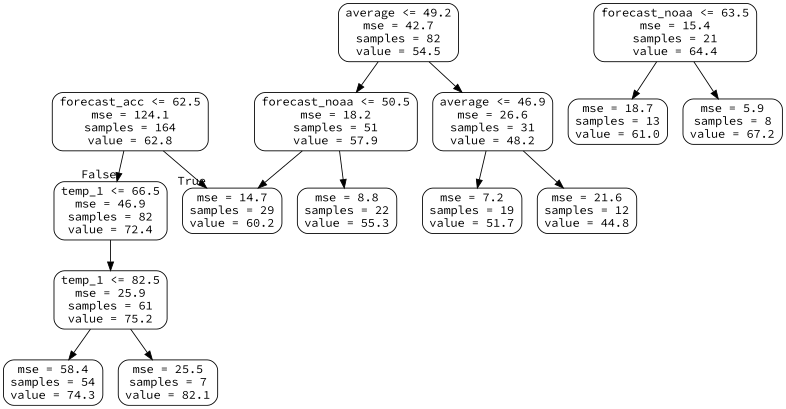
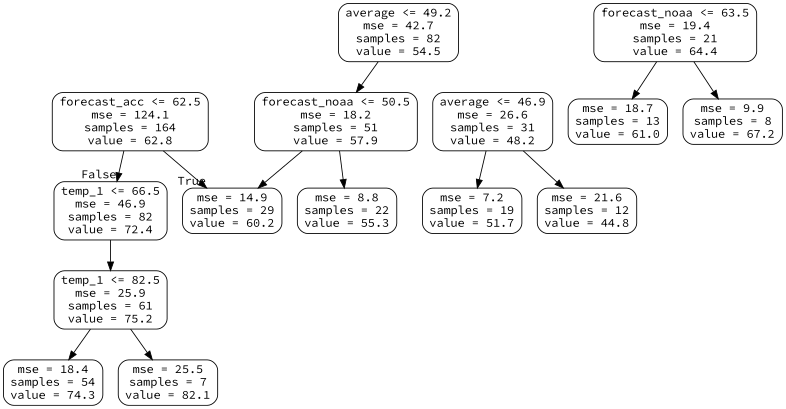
node "forecast_noaa <= 63.5 mse = 15.4 samples = 21 value = 64.4": label "forecast_noaa <= 63.5 mse = 15.4 samples = 21 value = 64.4" -> "forecast_noaa <= 63.5 mse = 19.4 samples = 21 value = 64.4"
edge "average <= 49.2 mse = 42.7 samples = 82 value = 54.5" -> "average <= 46.9 mse = 26.6 samples = 31 value = 48.2": removed
node "mse = 5.9 samples = 8 value = 67.2": label "mse = 5.9 samples = 8 value = 67.2" -> "mse = 9.9 samples = 8 value = 67.2"
node "mse = 14.7 samples = 29 value = 60.2": label "mse = 14.7 samples = 29 value = 60.2" -> "mse = 14.9 samples = 29 value = 60.2"
node "mse = 58.4 samples = 54 value = 74.3": label "mse = 58.4 samples = 54 value = 74.3" -> "mse = 18.4 samples = 54 value = 74.3"
